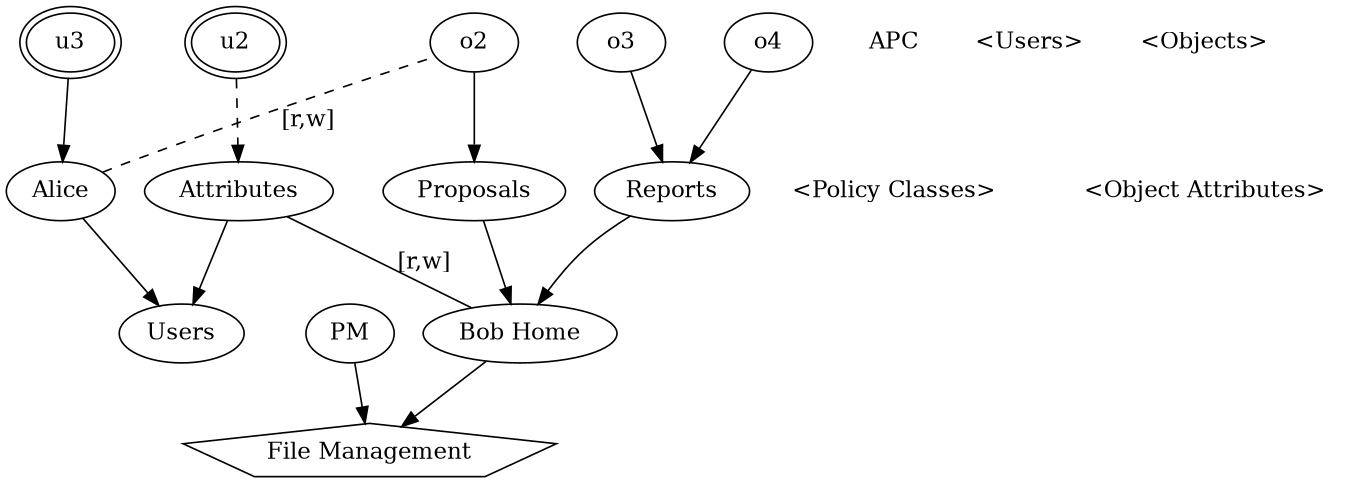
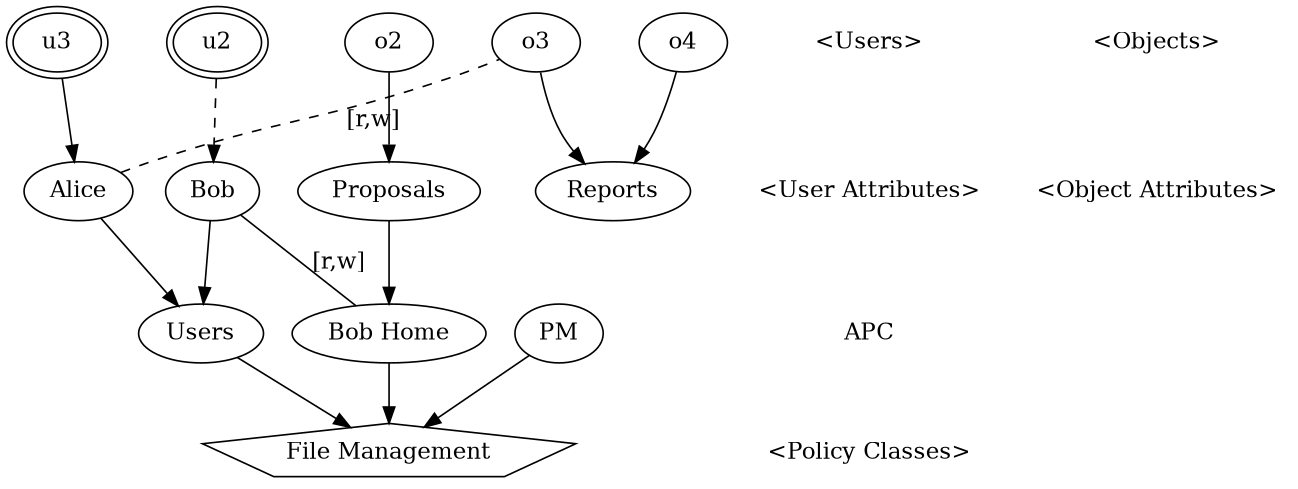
edge "o2" -- "Alice": now "o3" -- "Alice"
node "Attributes": label "Attributes" -> "Bob"
node "<User Attributes>": added
edge "Reports" -> "Bob Home": removed
edge "Users" -> "File Management": added
